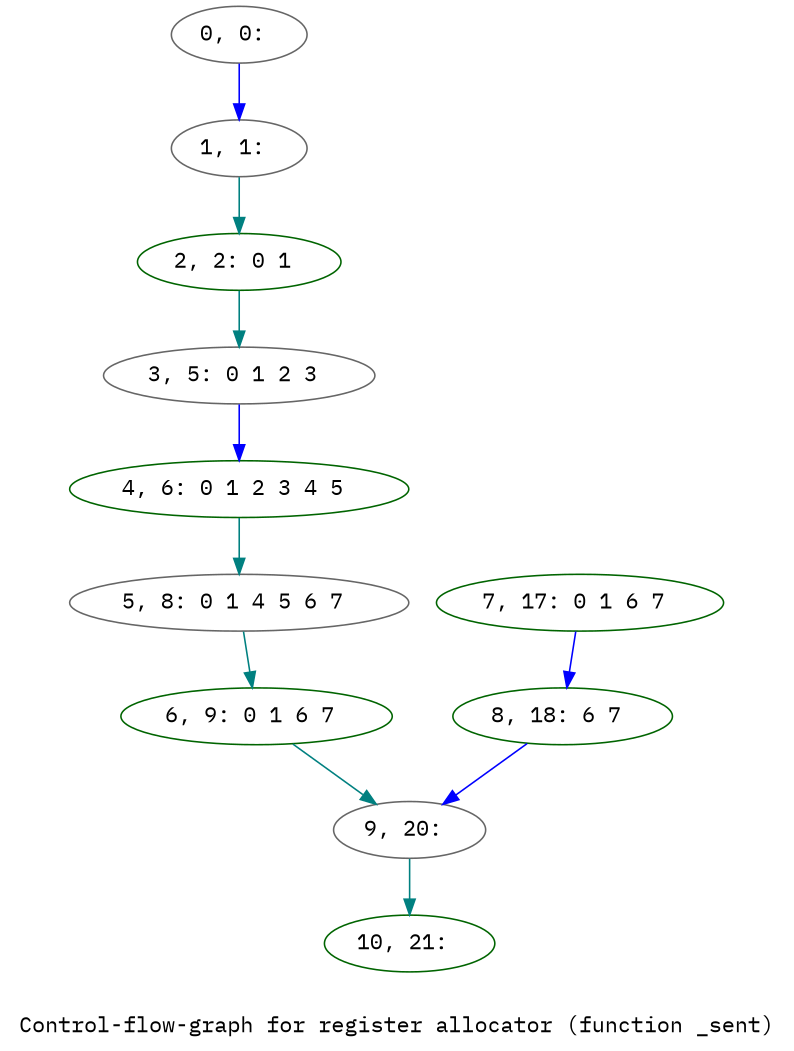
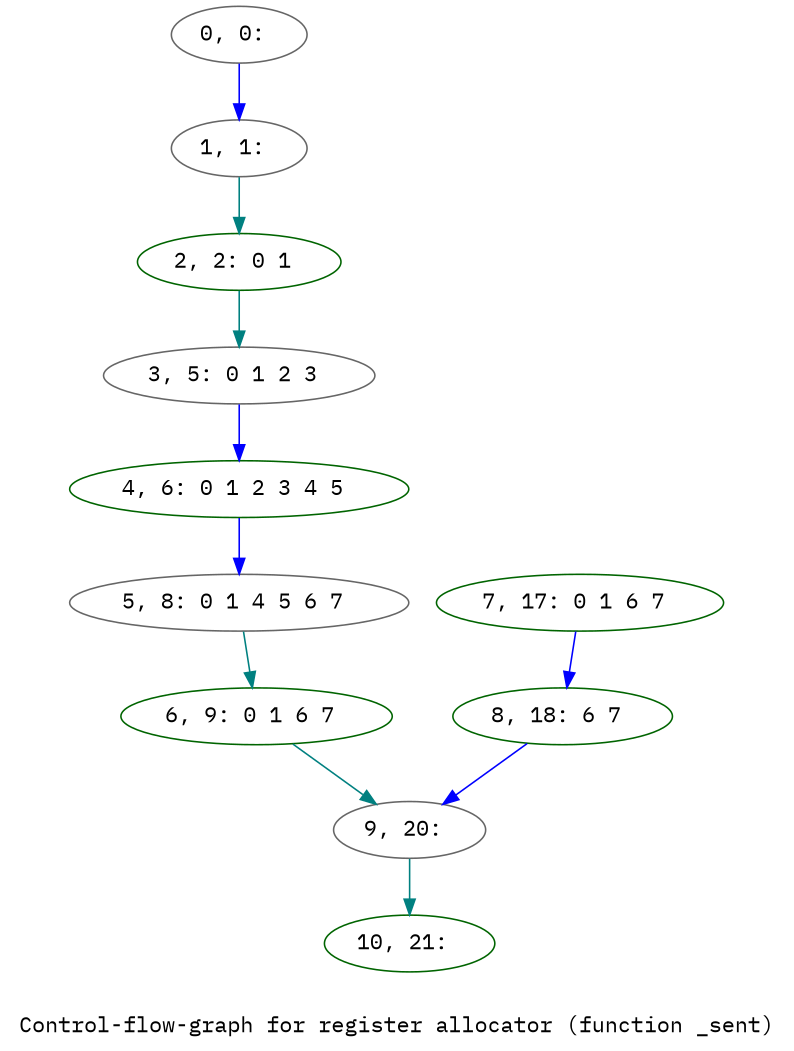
edge "4, 6: 0 1 2 3 4 5" -> "5, 8: 0 1 4 5 6 7": color teal -> blue
